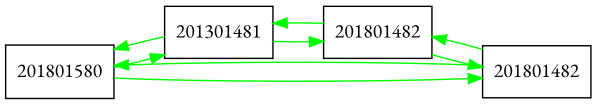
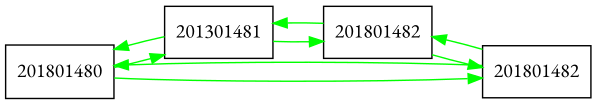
node "201801580": label "201801580" -> "201801480"
